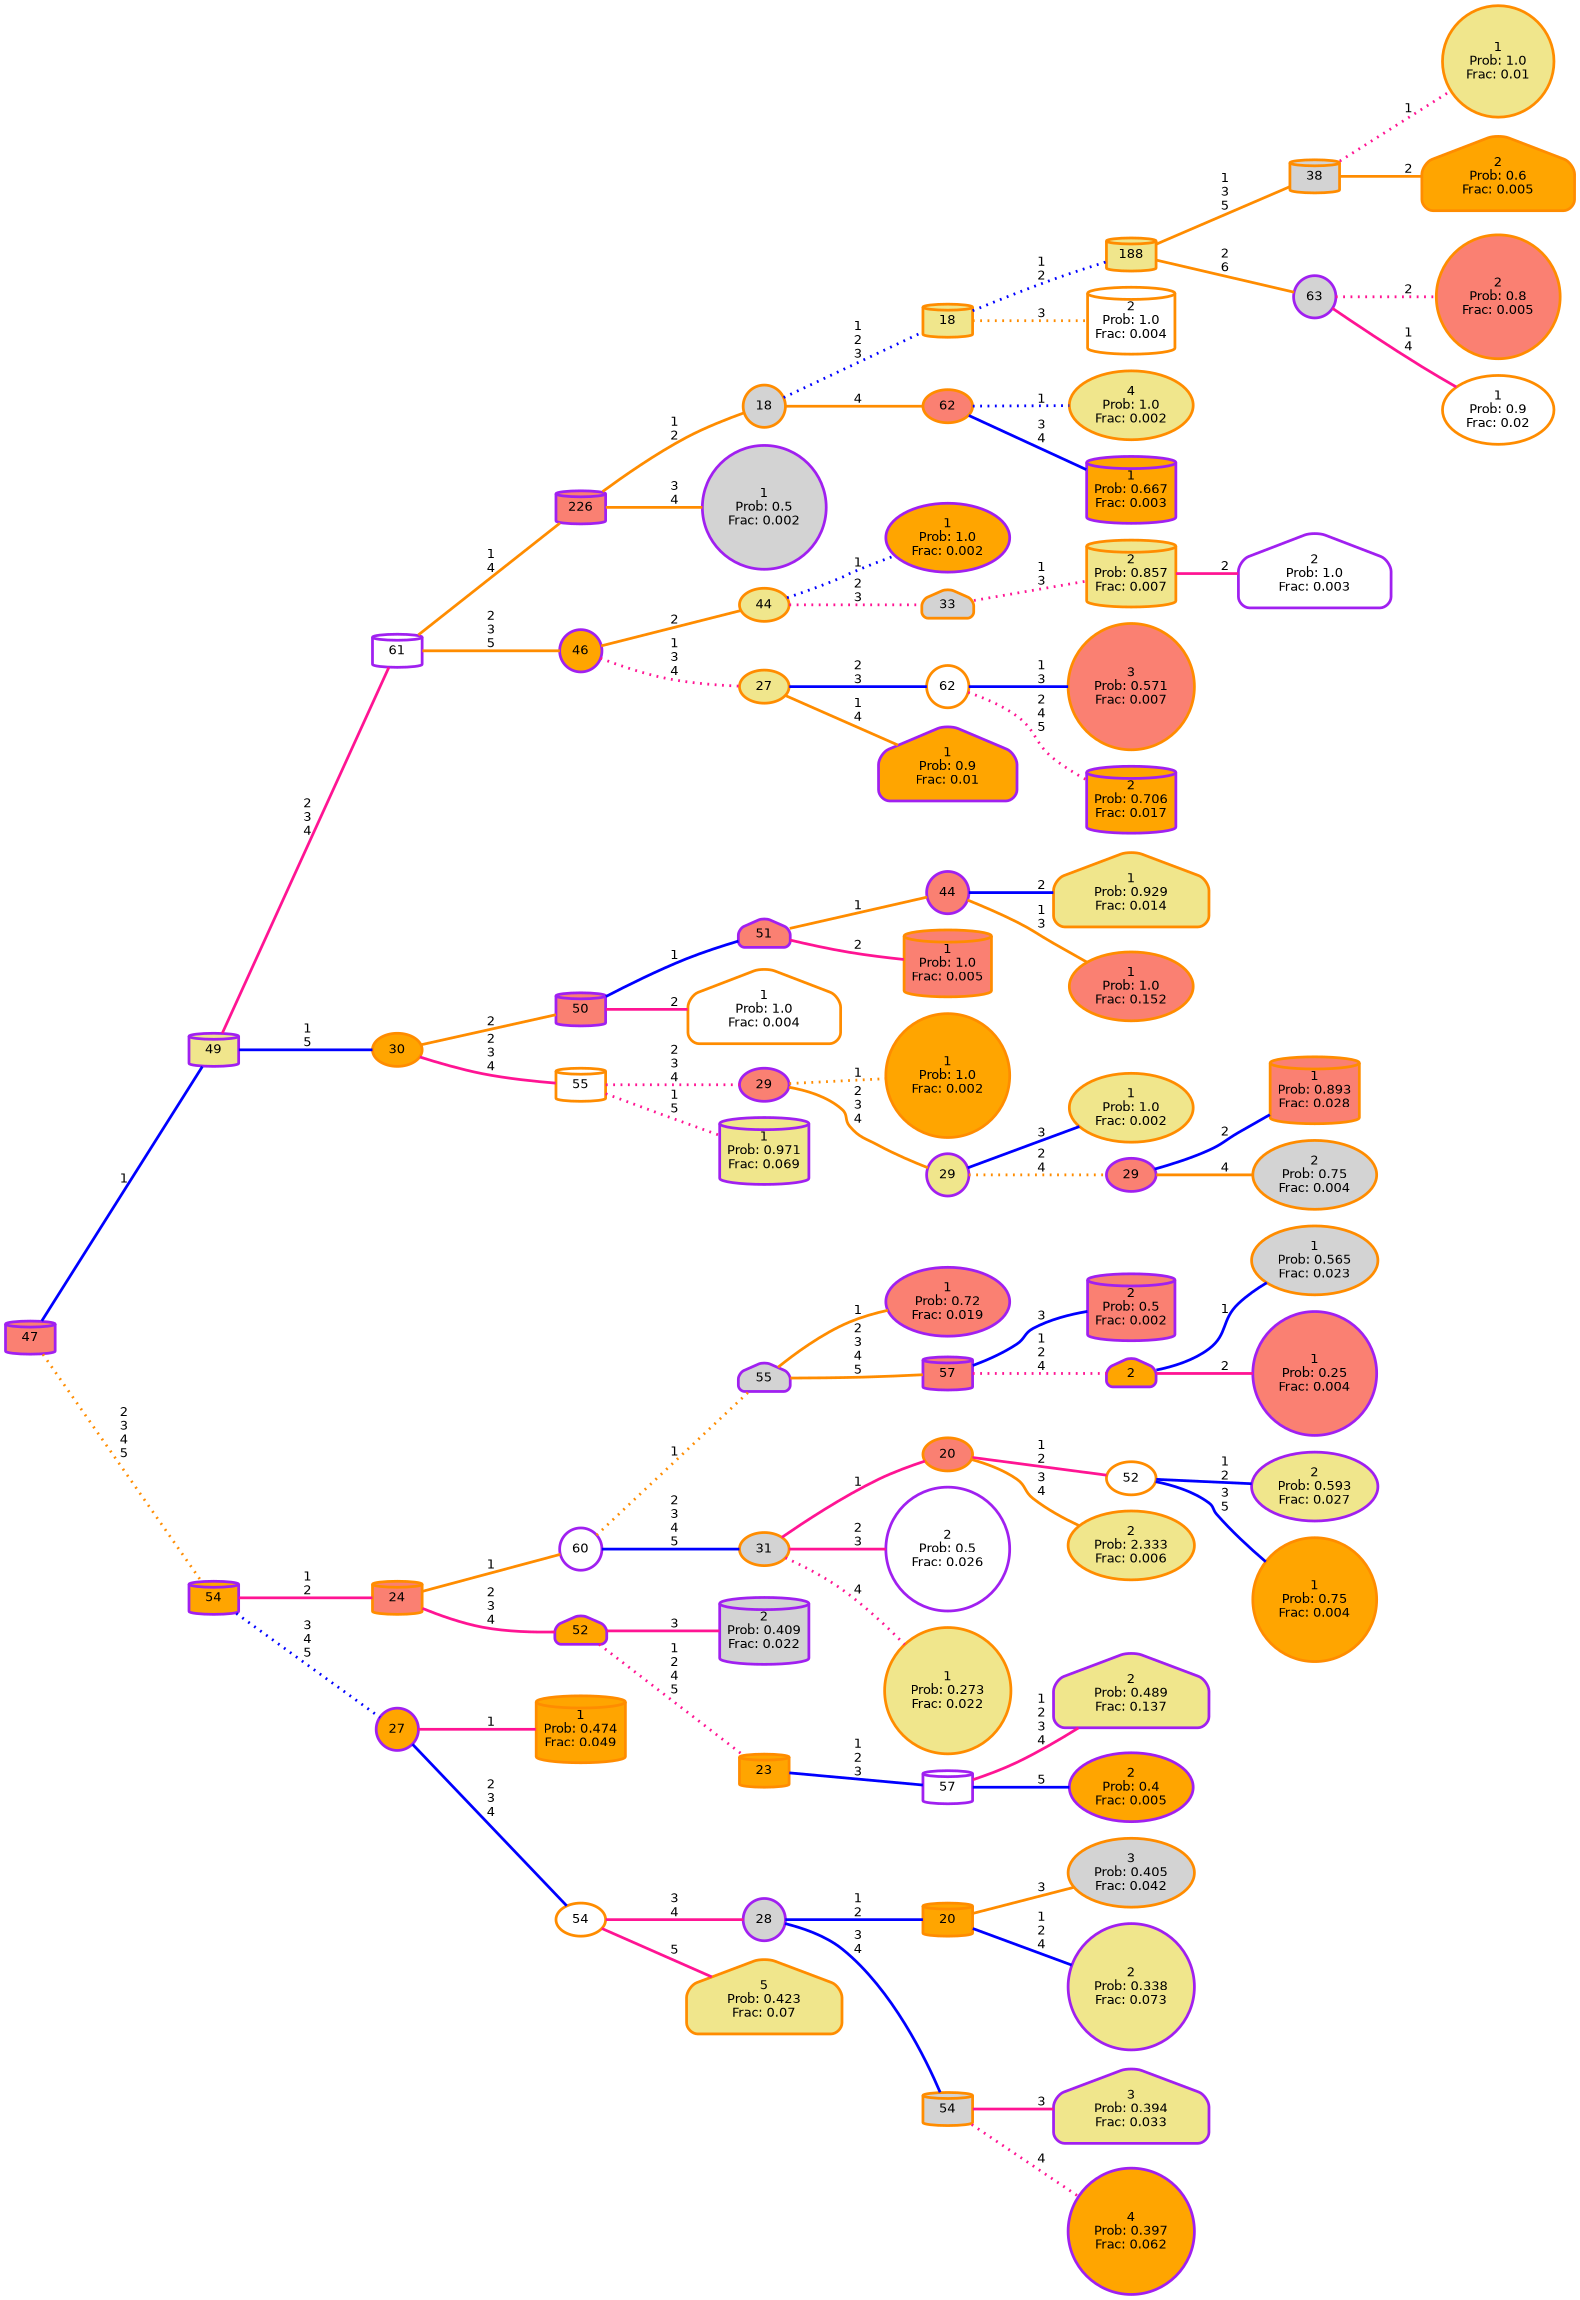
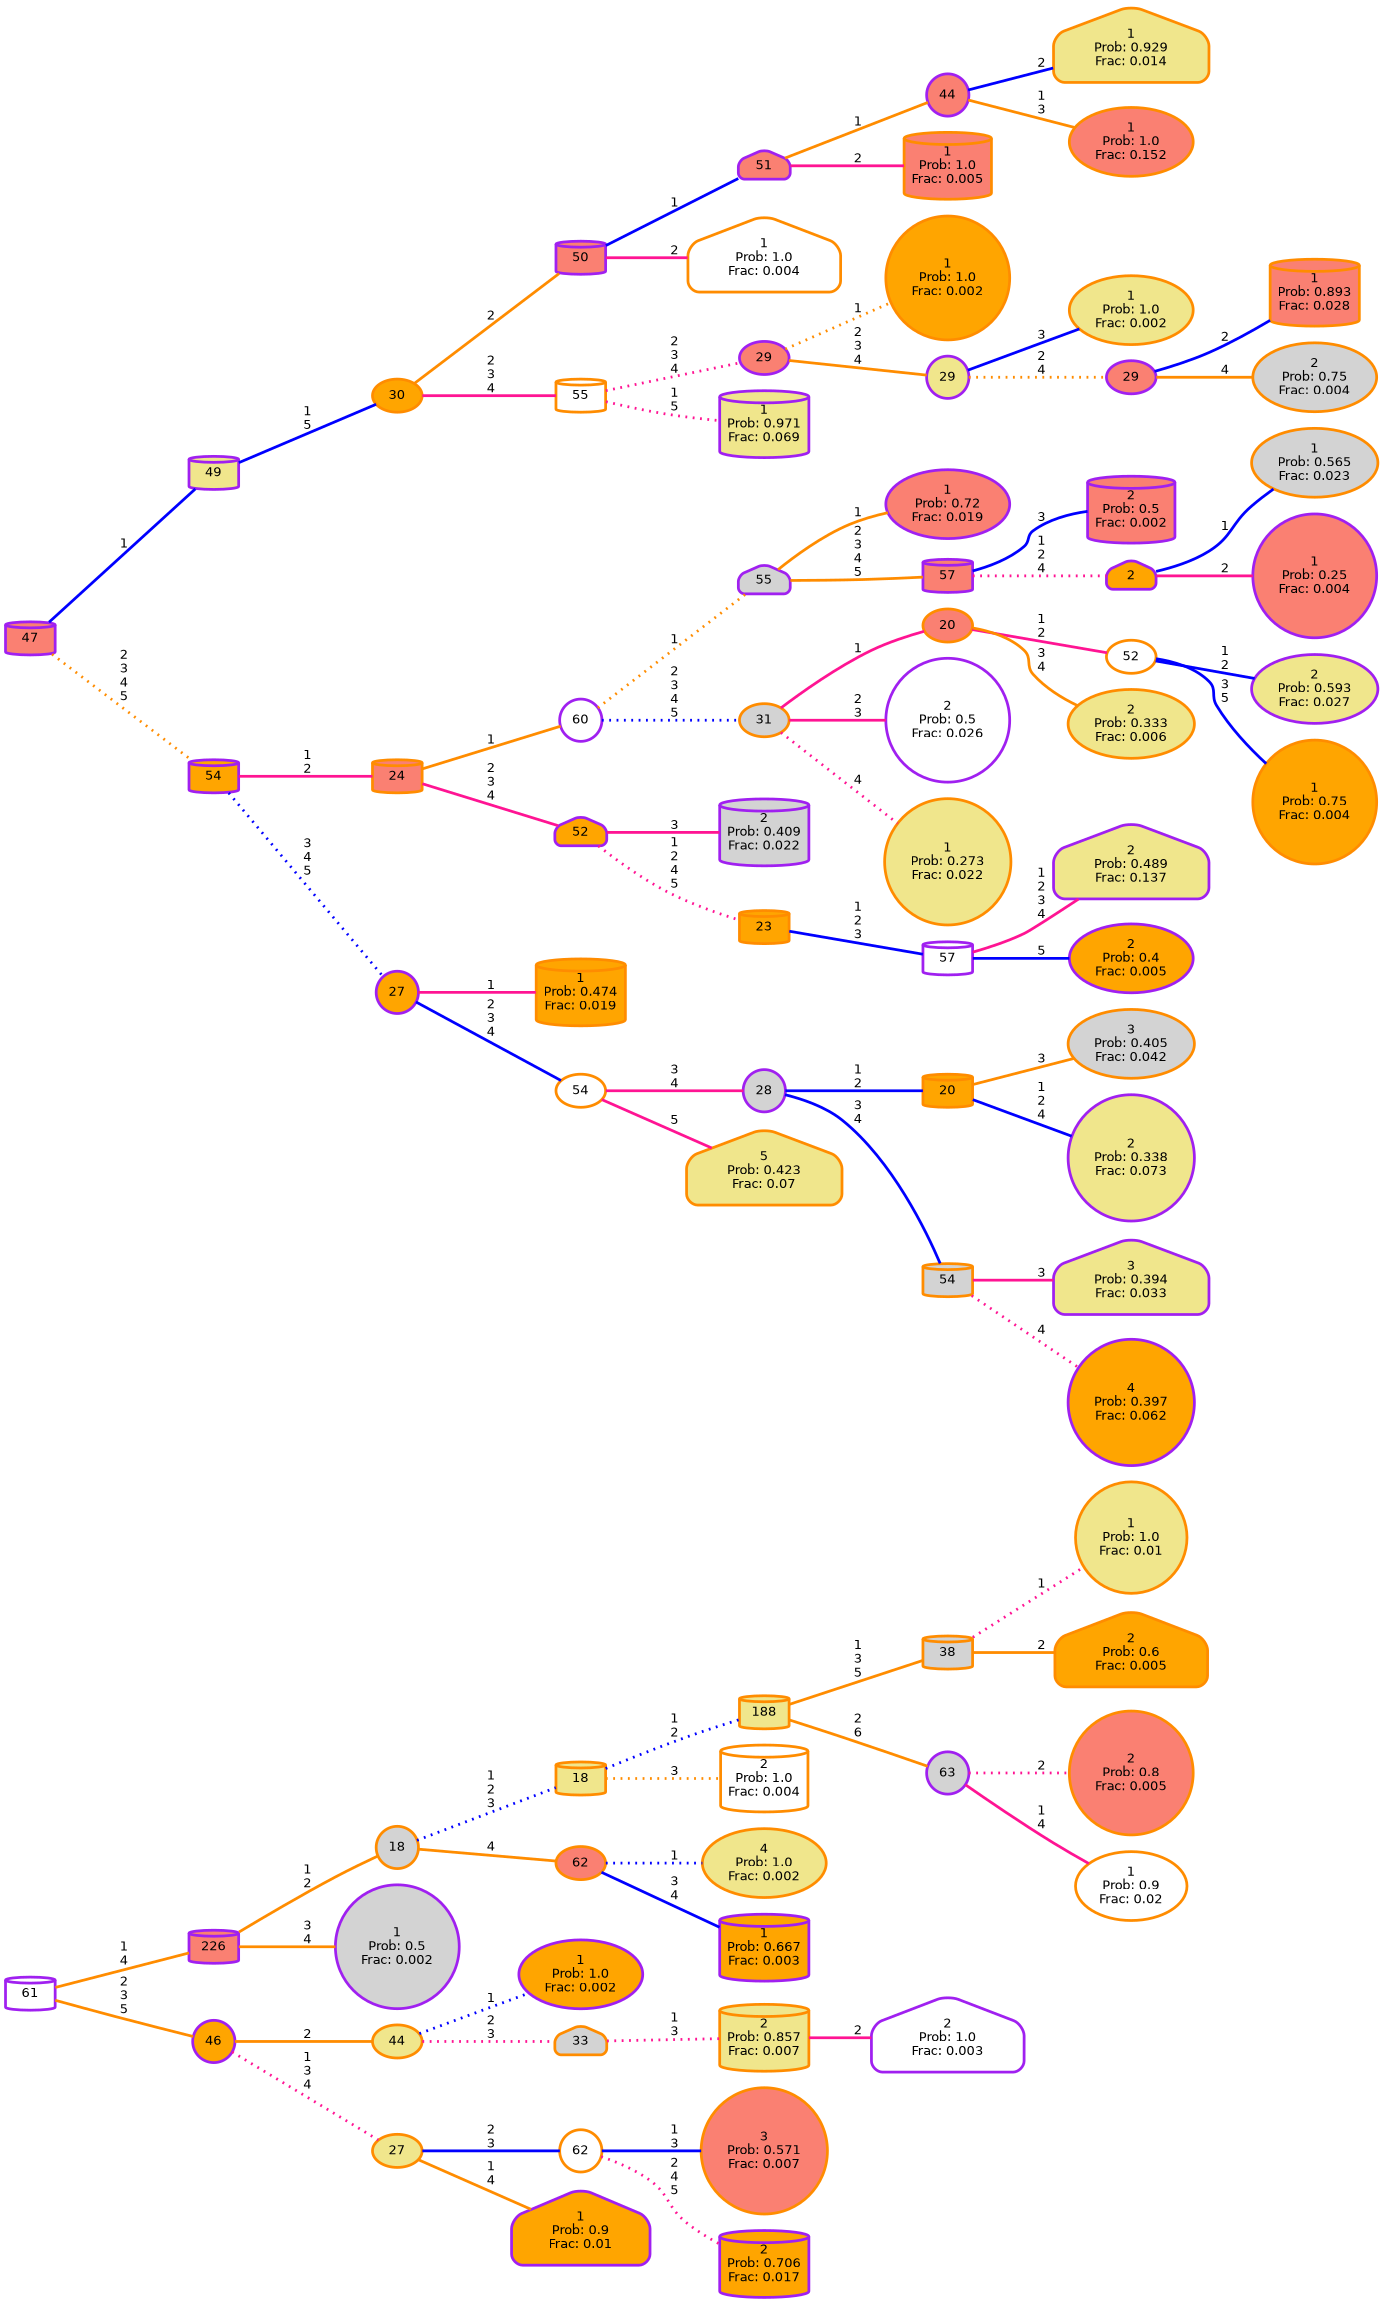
edge "61" -- "49": removed, label "2 3 4"
node "2 Prob: 2.333 Frac: 0.006": label "2 Prob: 2.333 Frac: 0.006" -> "2 Prob: 0.333 Frac: 0.006"
edge "60" -- "31": style bold -> dotted
node "1 Prob: 0.474 Frac: 0.049": label "1 Prob: 0.474 Frac: 0.049" -> "1 Prob: 0.474 Frac: 0.019"
